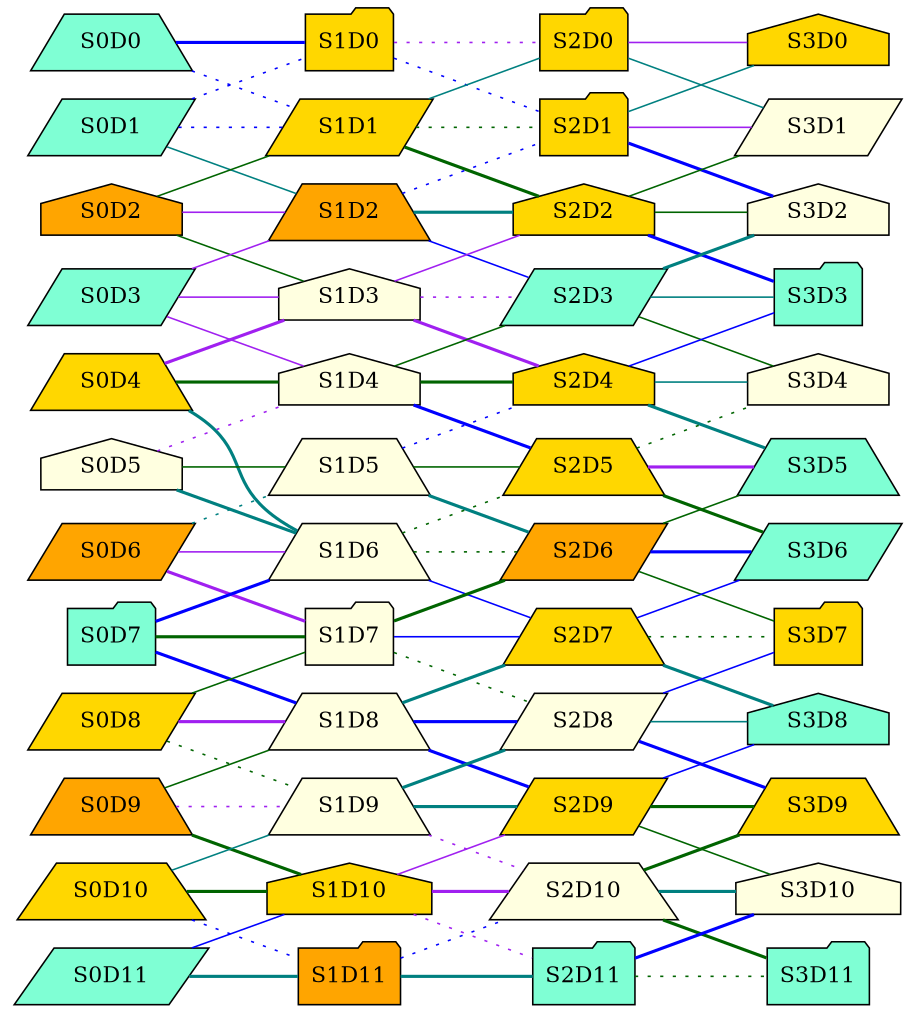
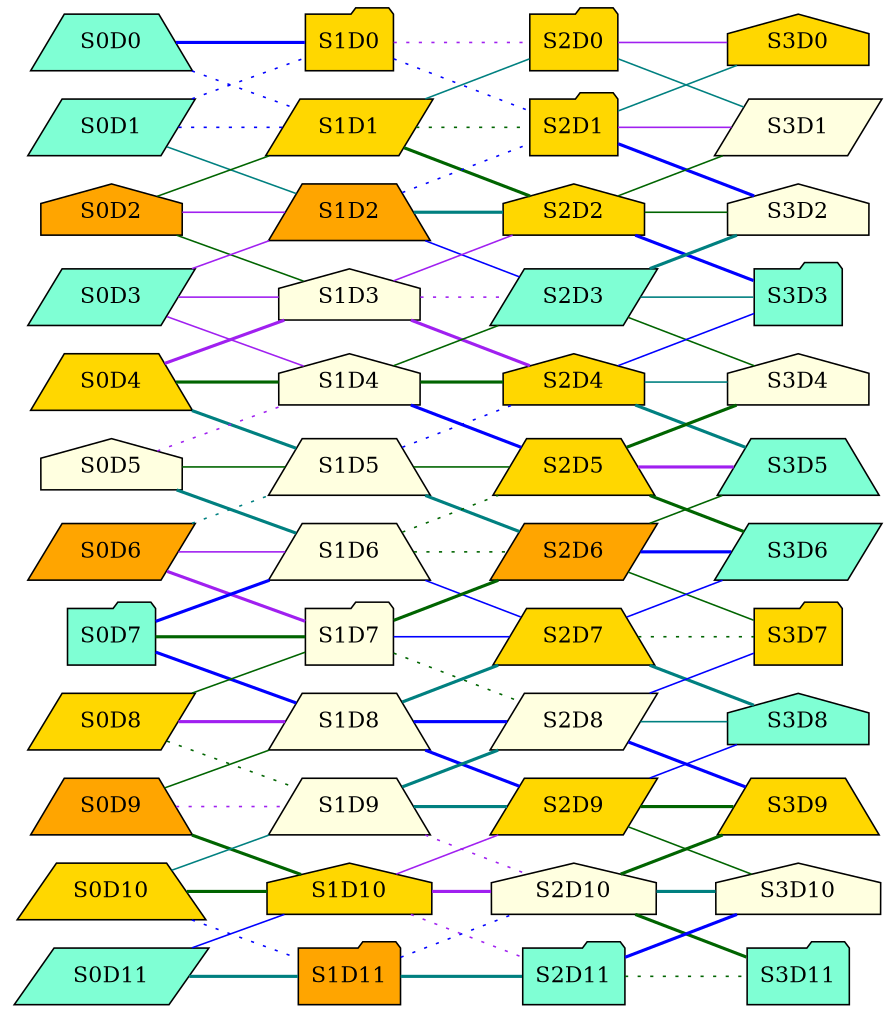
edge "S3D4" -- "S2D5": style dotted -> bold
edge "S0D4" -- "S1D6": now "S0D4" -- "S1D5"
node "S2D10": shape trapezium -> house
